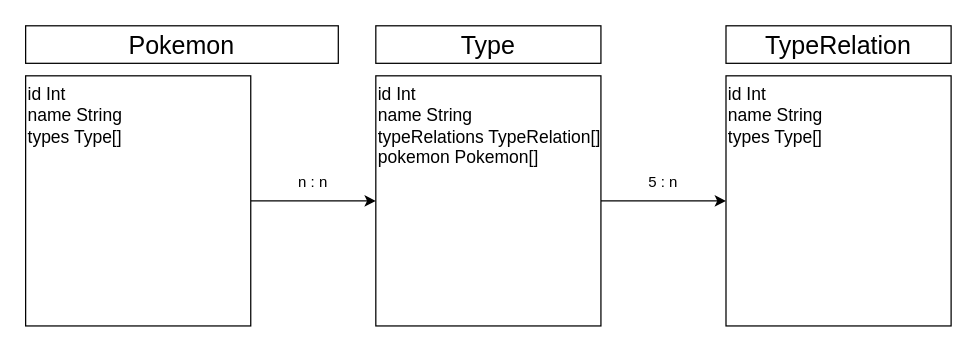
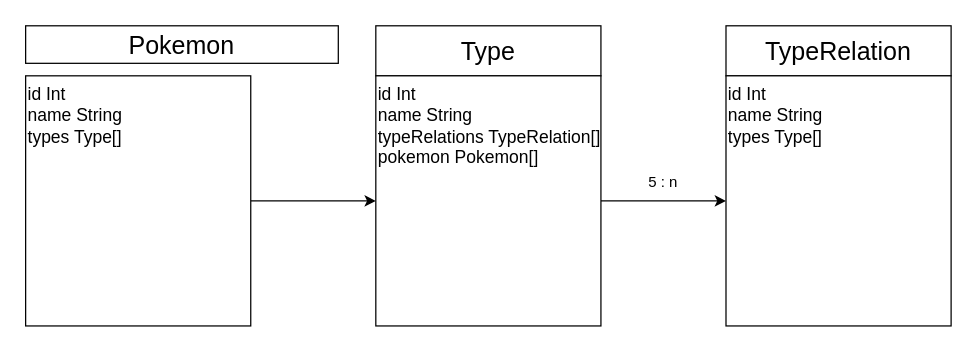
node "Type": size 225x38 -> 225x50
node "TypeRelation": size 225x38 -> 225x50
node "n : n": removed
